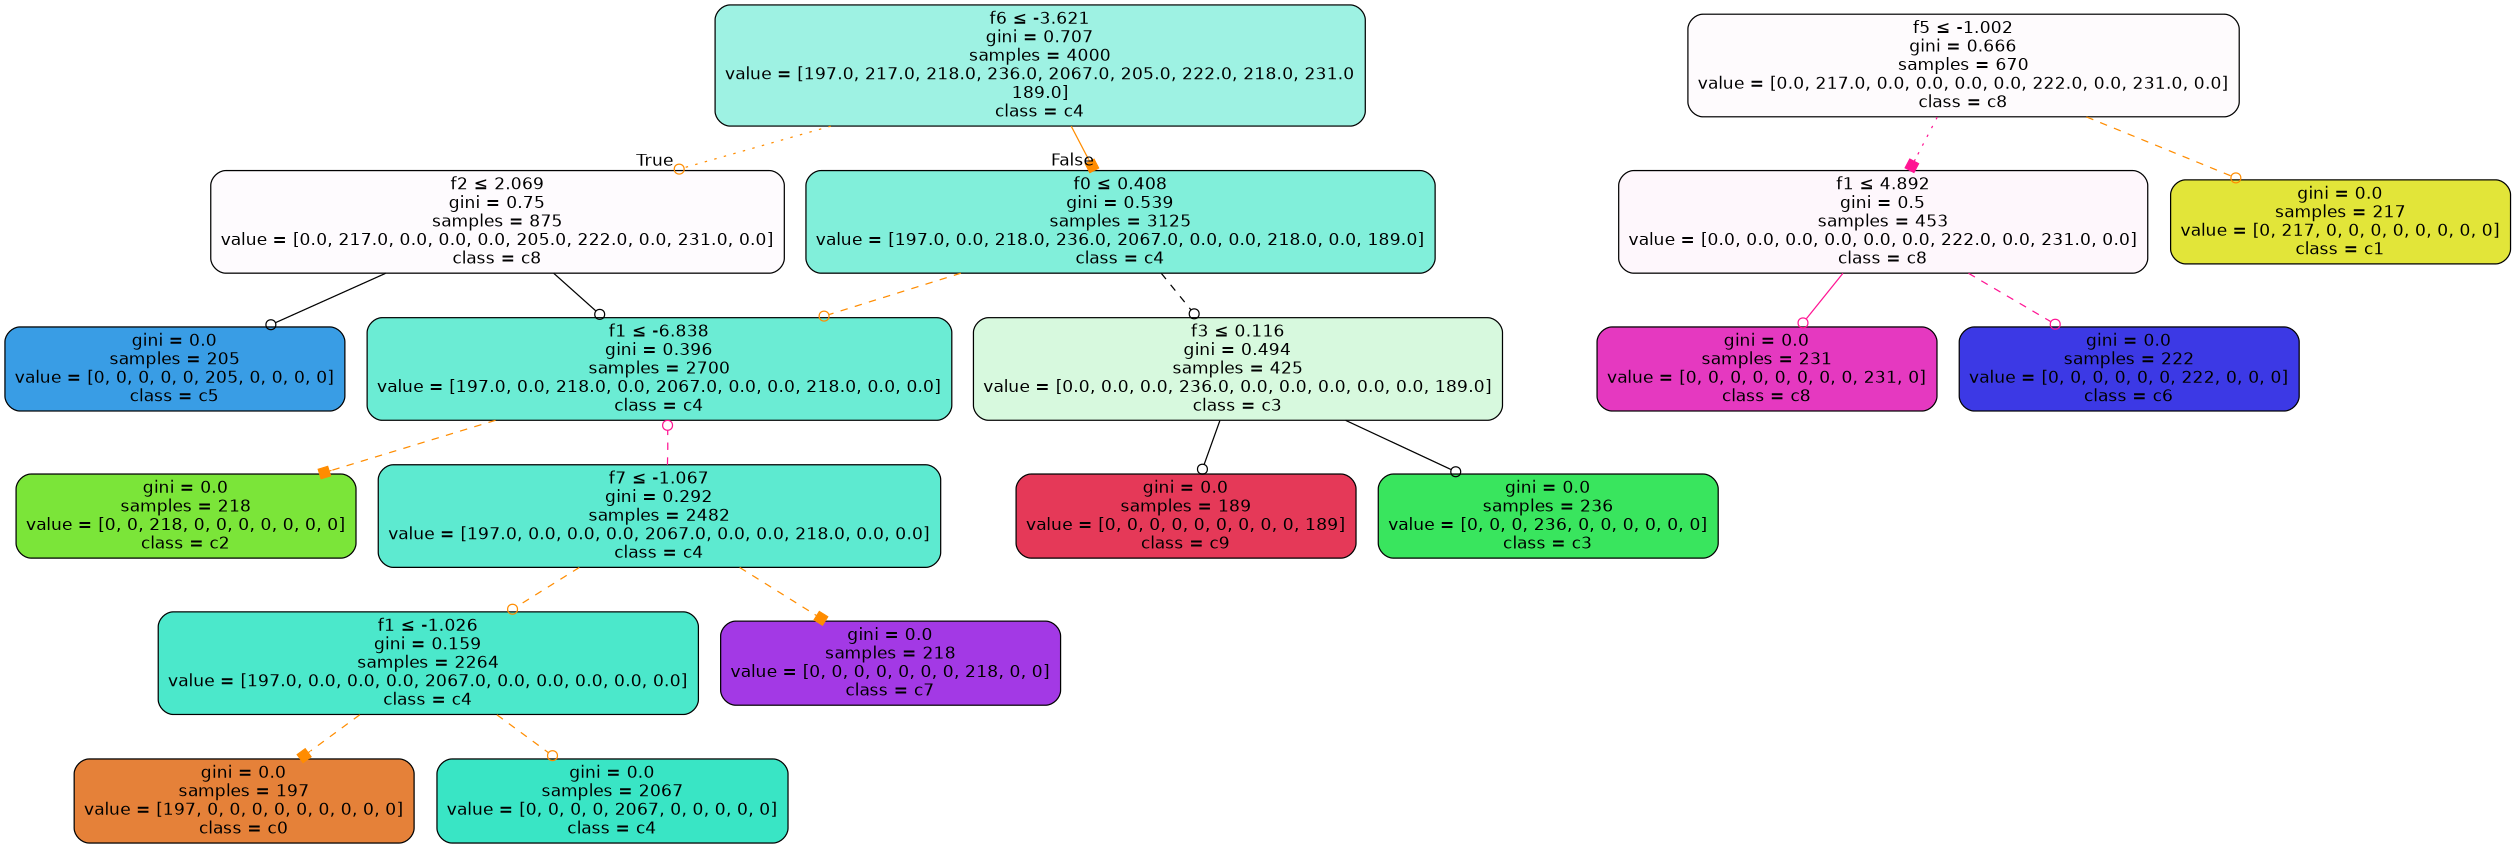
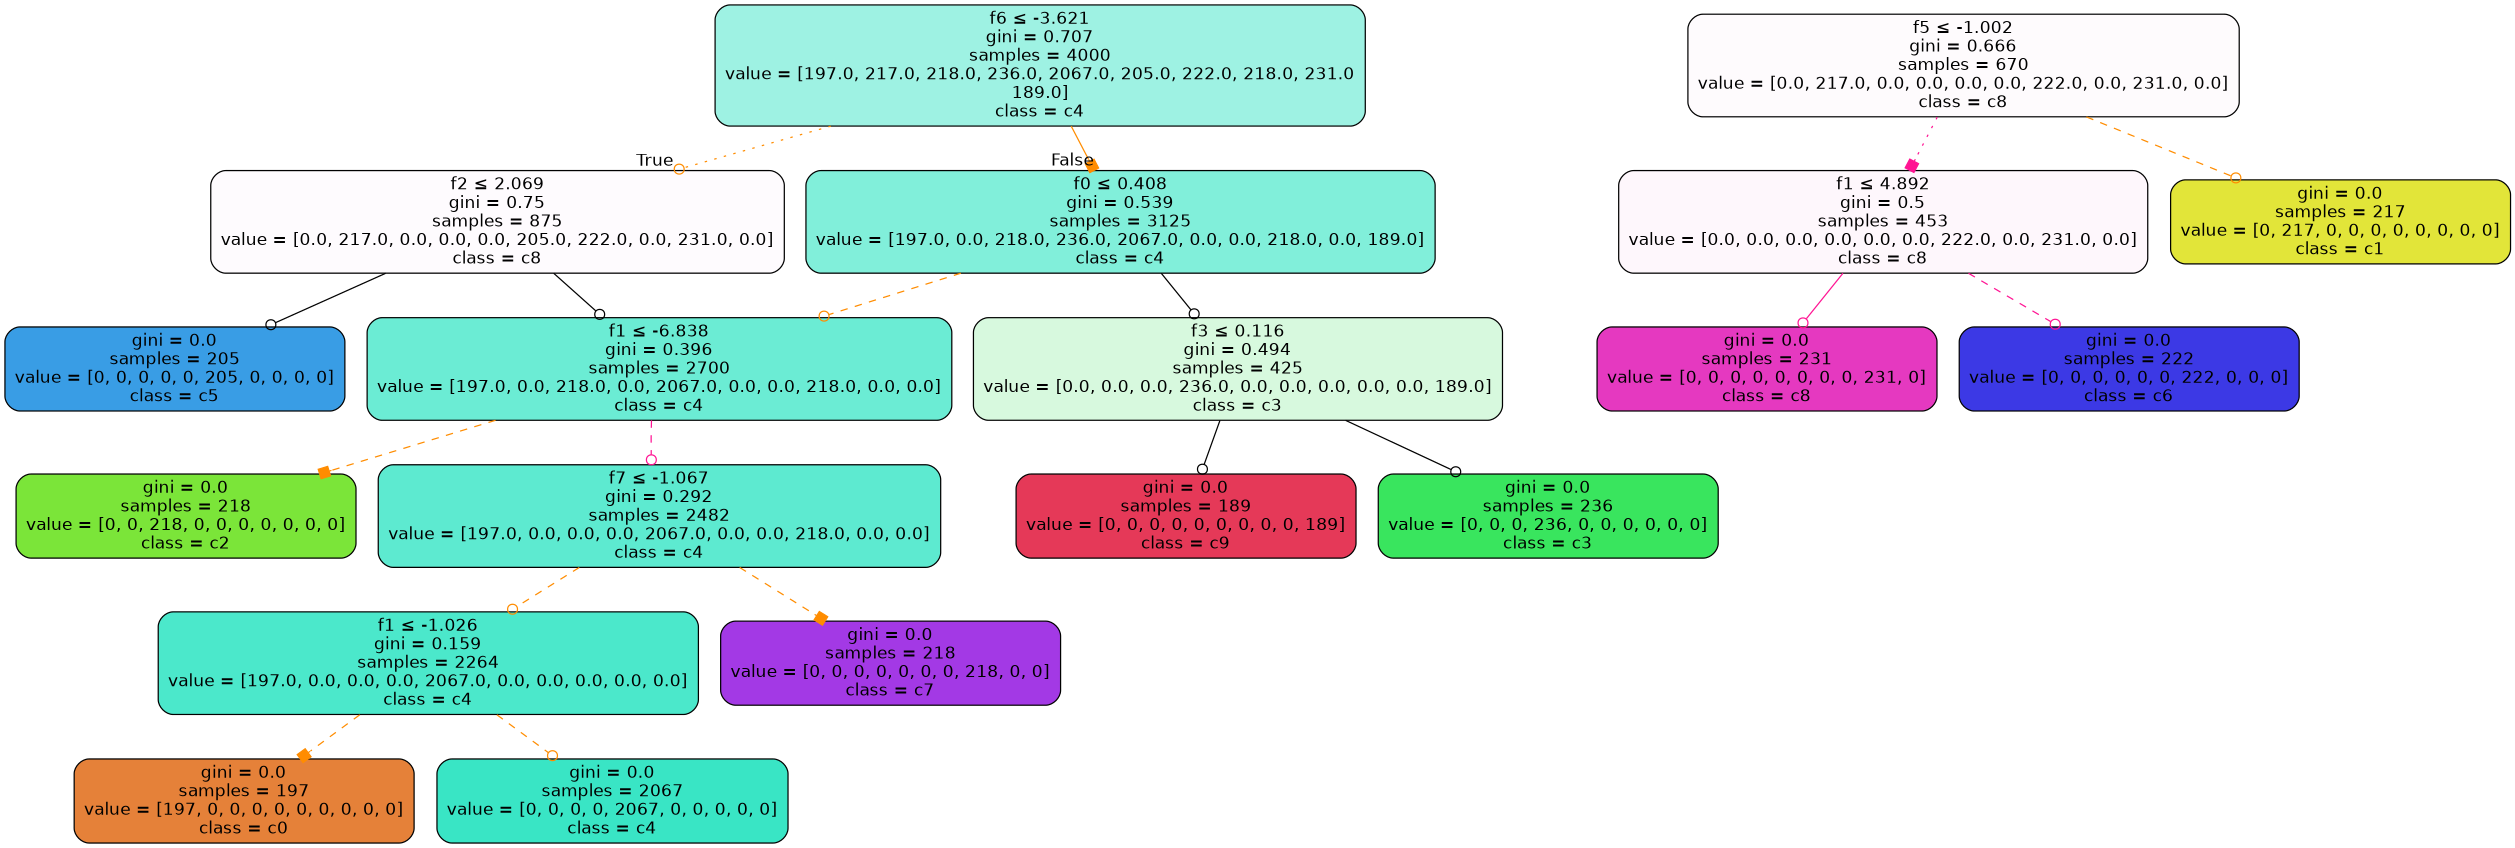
edge "f0 ≤ 0.408" -> "f3 ≤ 0.116": style dashed -> solid
edge "f7 ≤ -1.067" -> "f1 ≤ -6.838": reversed
